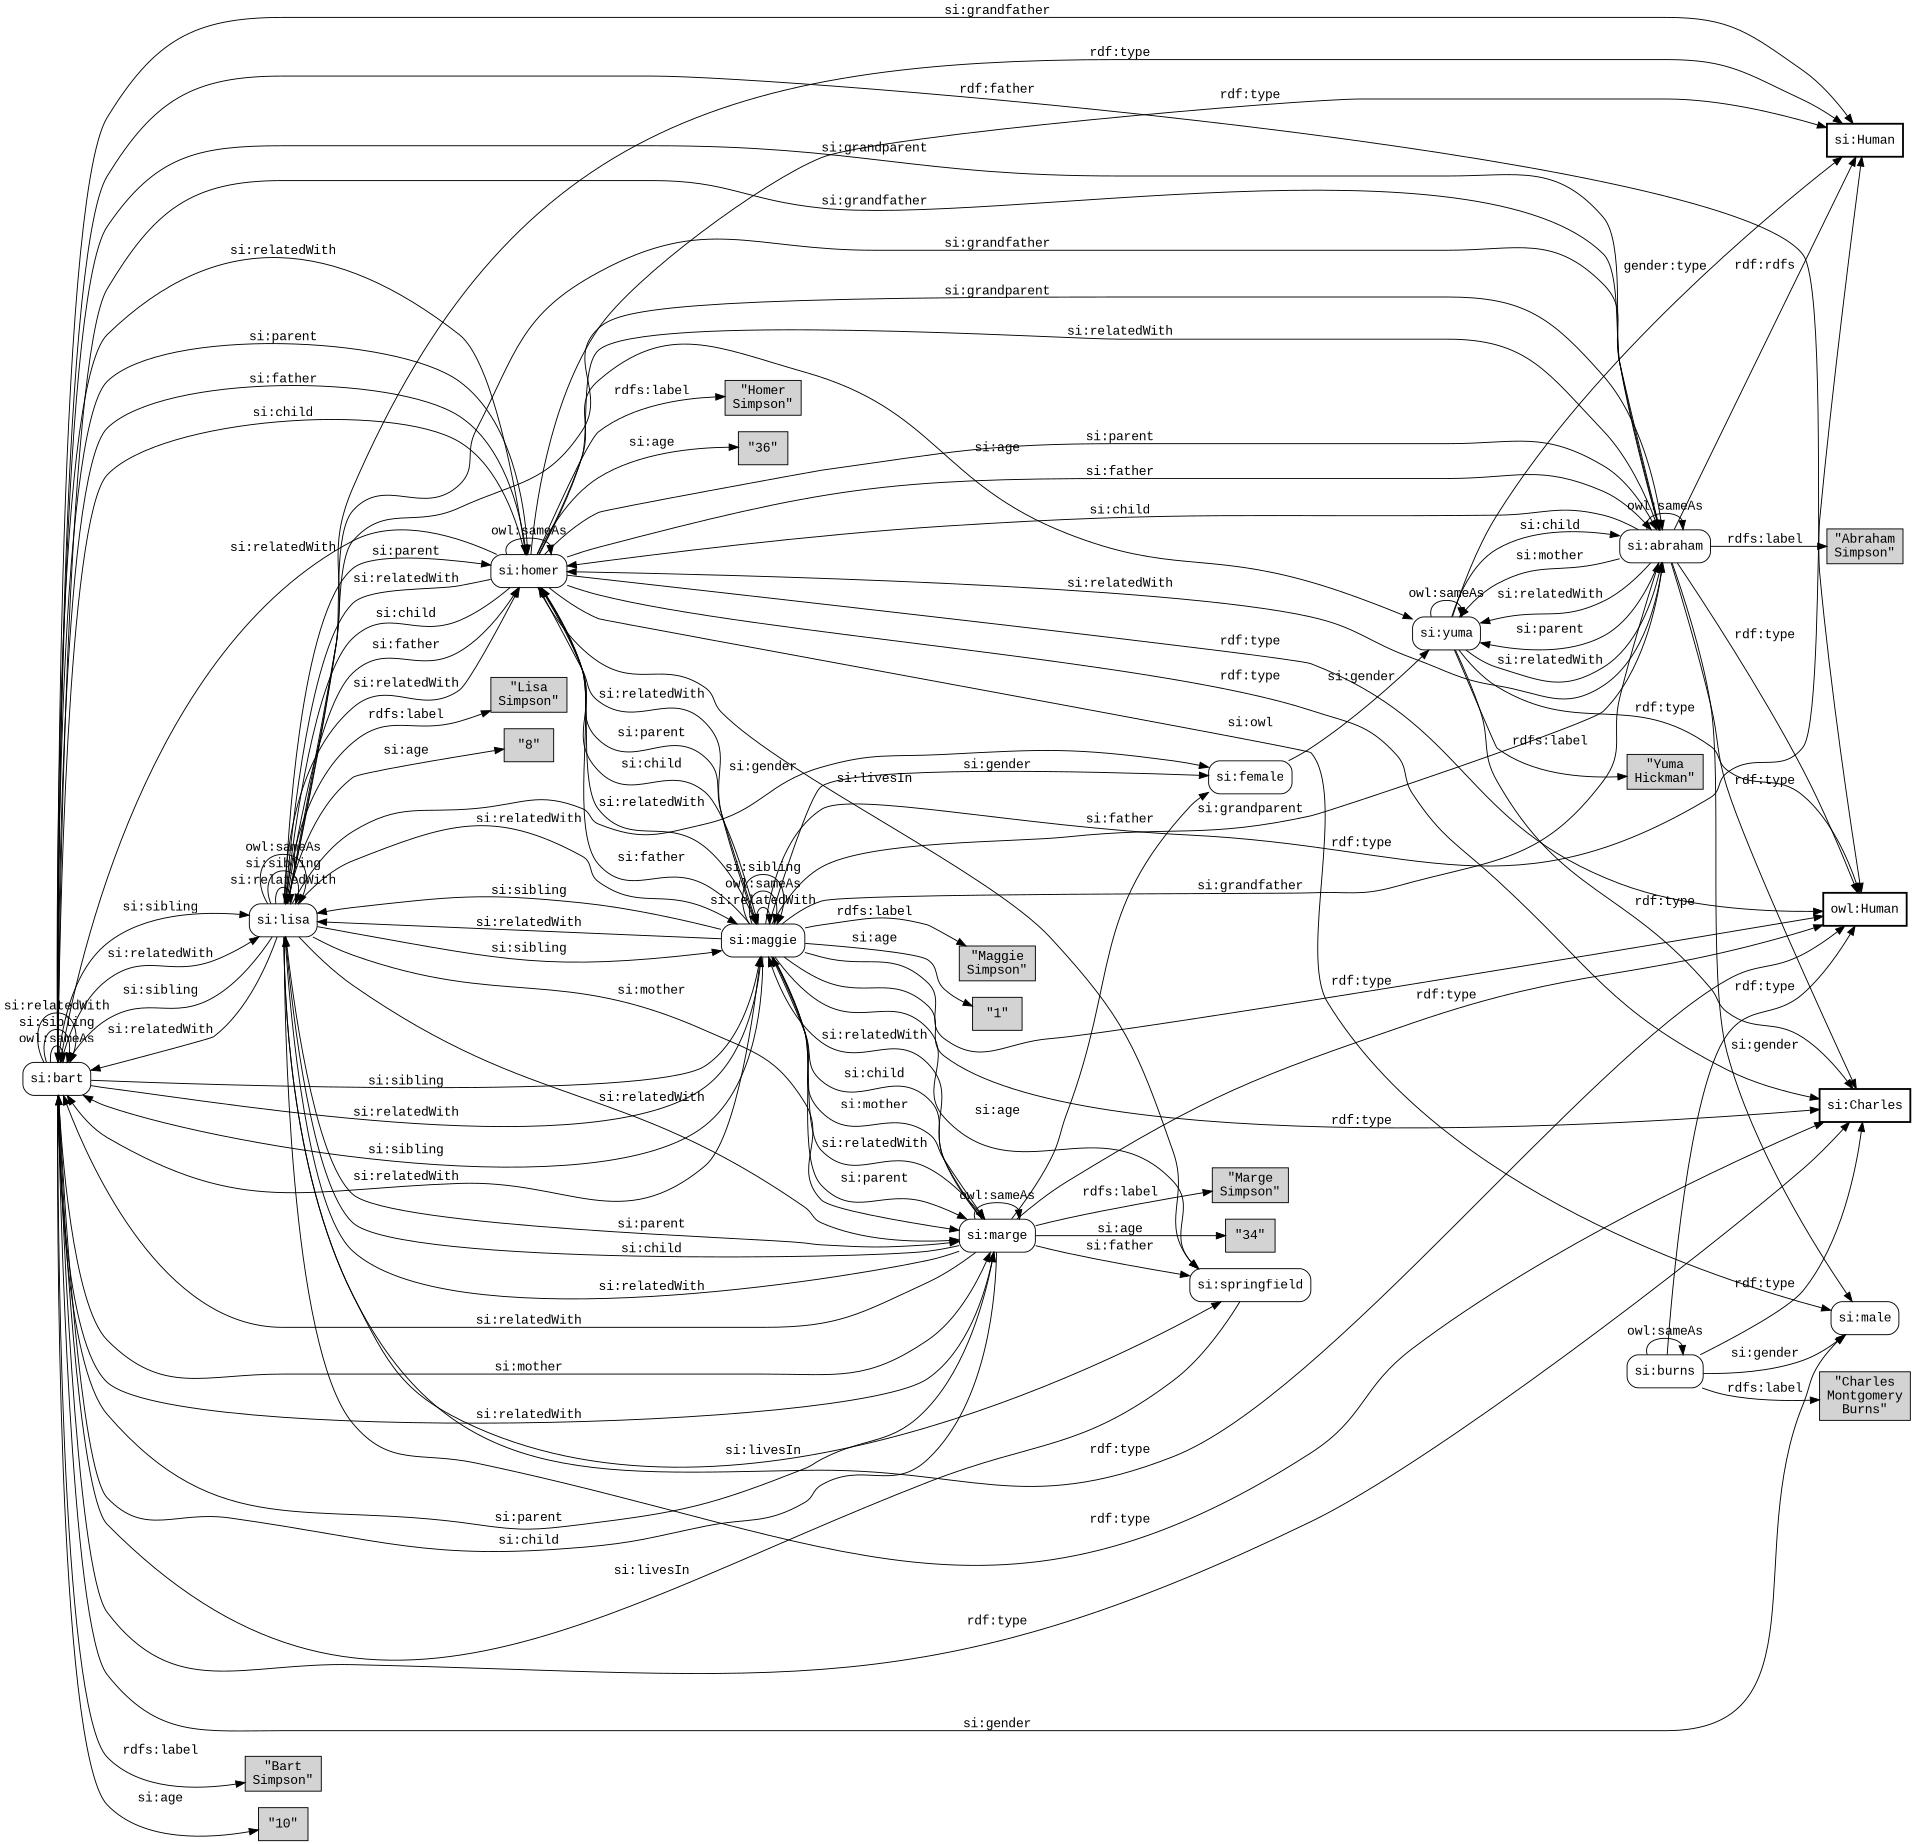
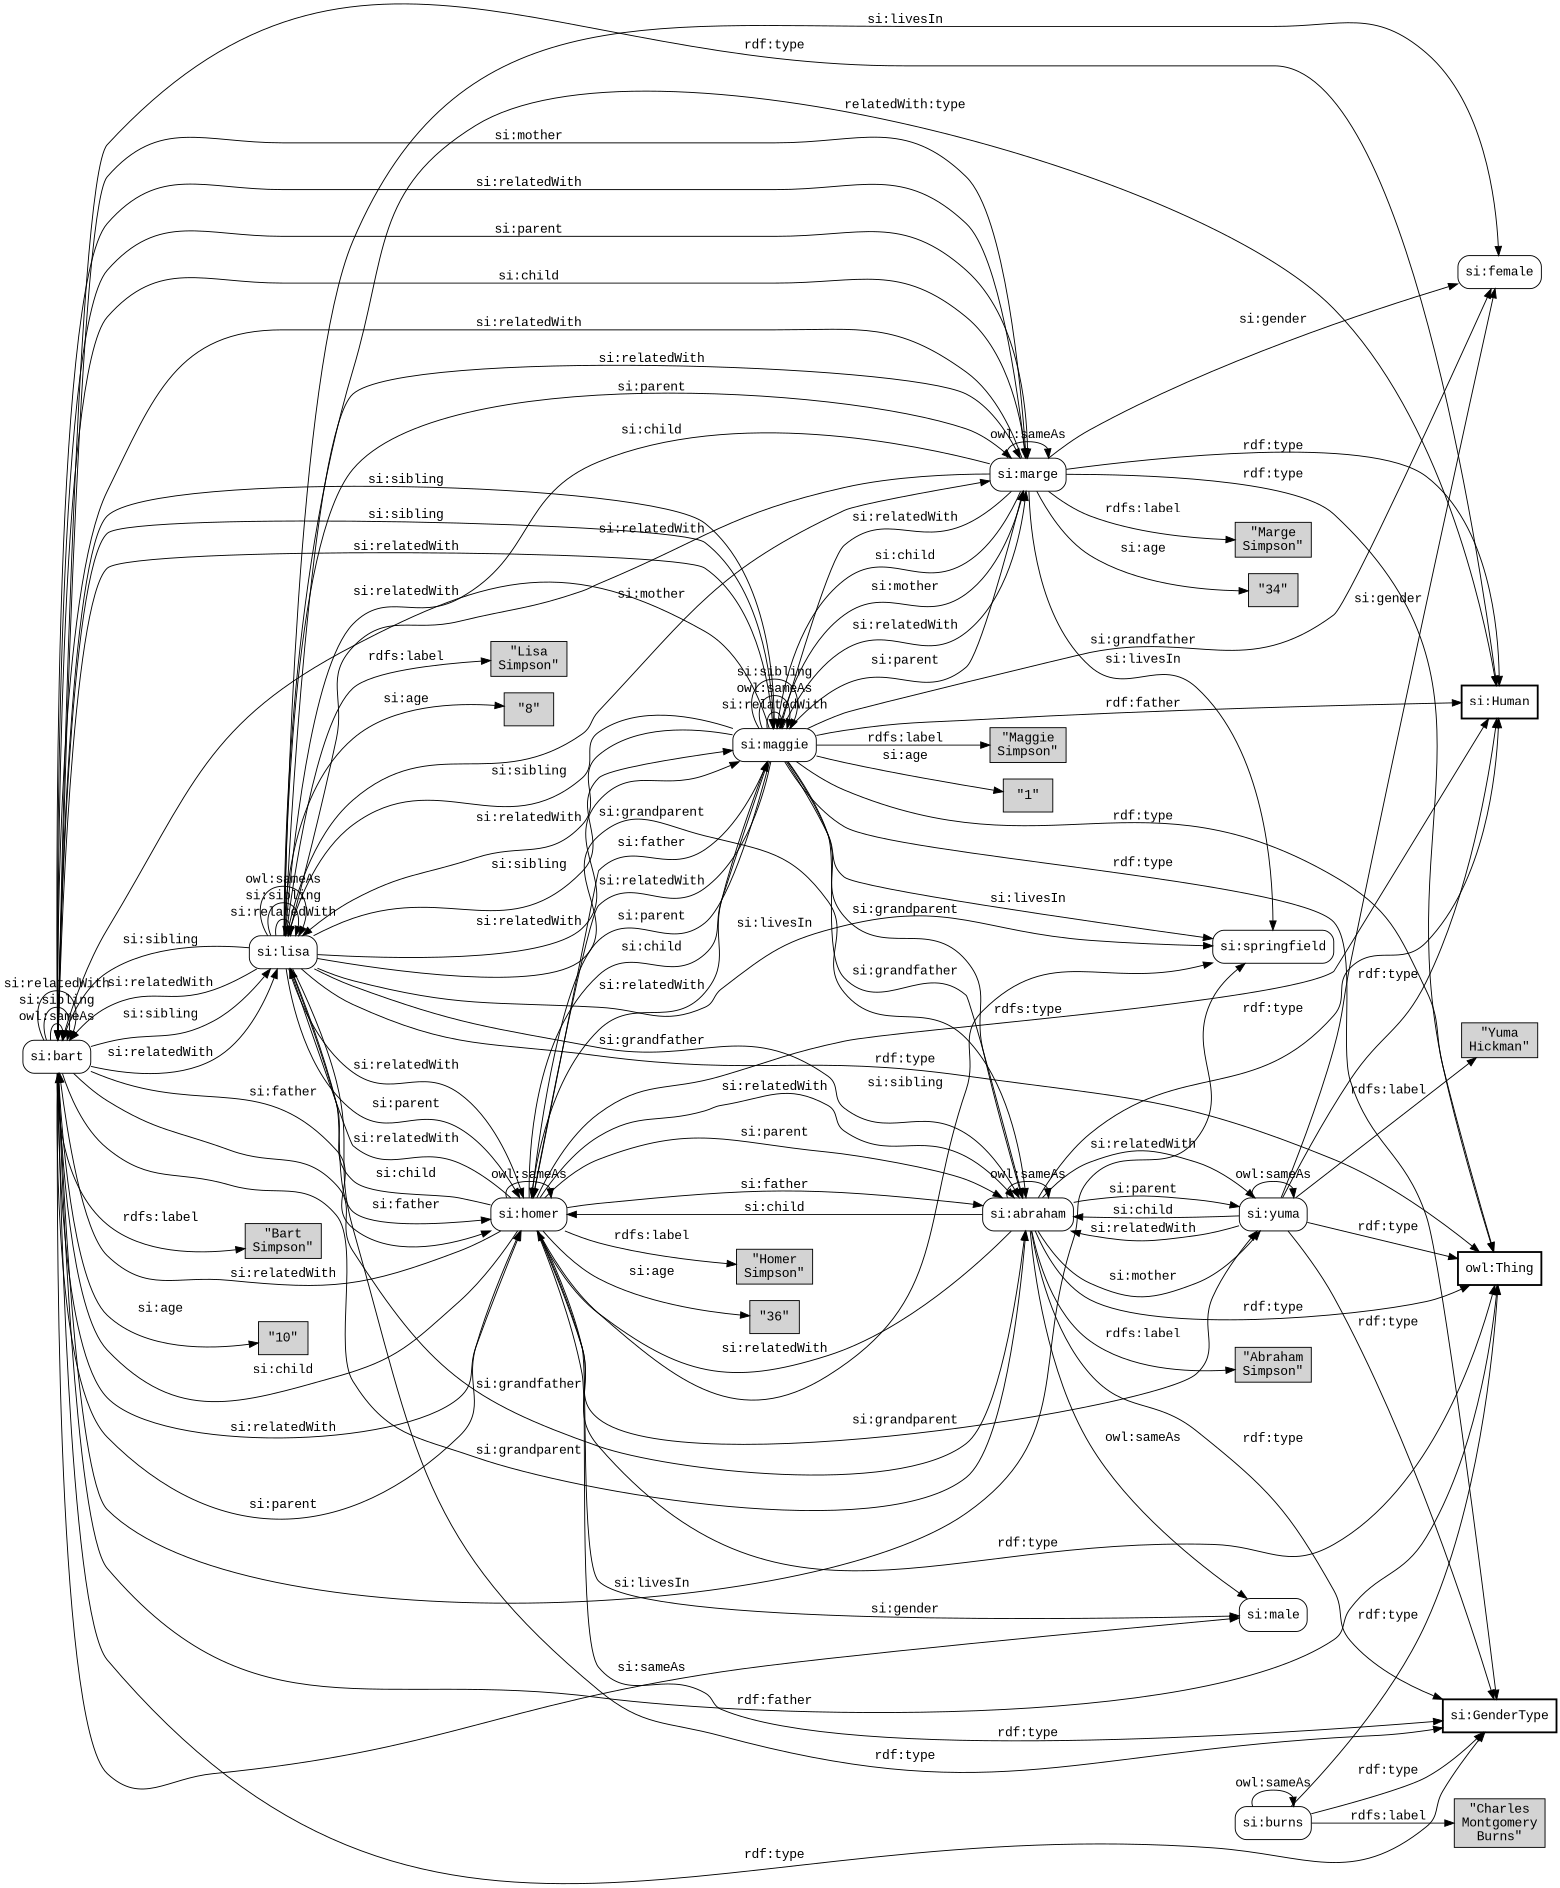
edge "si:bart" -> "si:Human": label "si:grandfather" -> "rdf:type"
edge "si:lisa" -> "si:Human": label "rdf:type" -> "relatedWith:type"
edge "si:homer" -> "si:Human": label "rdf:type" -> "rdfs:type"
edge "si:abraham" -> "si:Human": label "rdf:rdfs" -> "rdf:type"
edge "si:yuma" -> "si:Human": label "gender:type" -> "rdf:type"
edge "si:homer" -> "si:yuma": label "si:age" -> "si:grandparent"
edge "si:marge" -> "si:Human": added, label "rdf:type"
edge "si:female" -> "si:yuma": reversed
edge "si:homer" -> "si:male": label "si:owl" -> "si:gender"
edge "si:maggie" -> "si:female": label "si:gender" -> "si:grandfather"
edge "si:lisa" -> "si:female": label "si:gender" -> "si:livesIn"
edge "si:homer" -> "si:springfield": label "si:livesIn" -> "si:sibling"
edge "si:marge" -> "si:female": label "si:father" -> "si:gender"
edge "si:maggie" -> "si:Human": label "rdf:type" -> "rdf:father"
node "owl:Human": label "owl:Human" -> "owl:Thing"
edge "si:abraham" -> "si:male": label "si:gender" -> "owl:sameAs"
node "si:Charles": label "si:Charles" -> "si:GenderType"
edge "si:maggie" -> "si:springfield": label "si:age" -> "si:livesIn"
edge "si:marge" -> "si:springfield": label "si:father" -> "si:livesIn"
edge "si:burns" -> "si:male": removed, label "si:gender"
edge "si:springfield" -> "si:bart": reversed
edge "si:bart" -> "si:male": label "si:gender" -> "si:sameAs"
